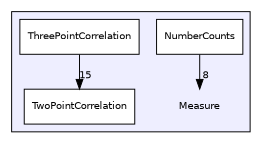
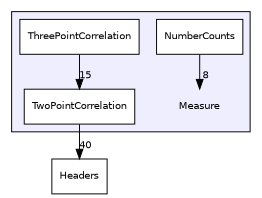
node "Headers": added
